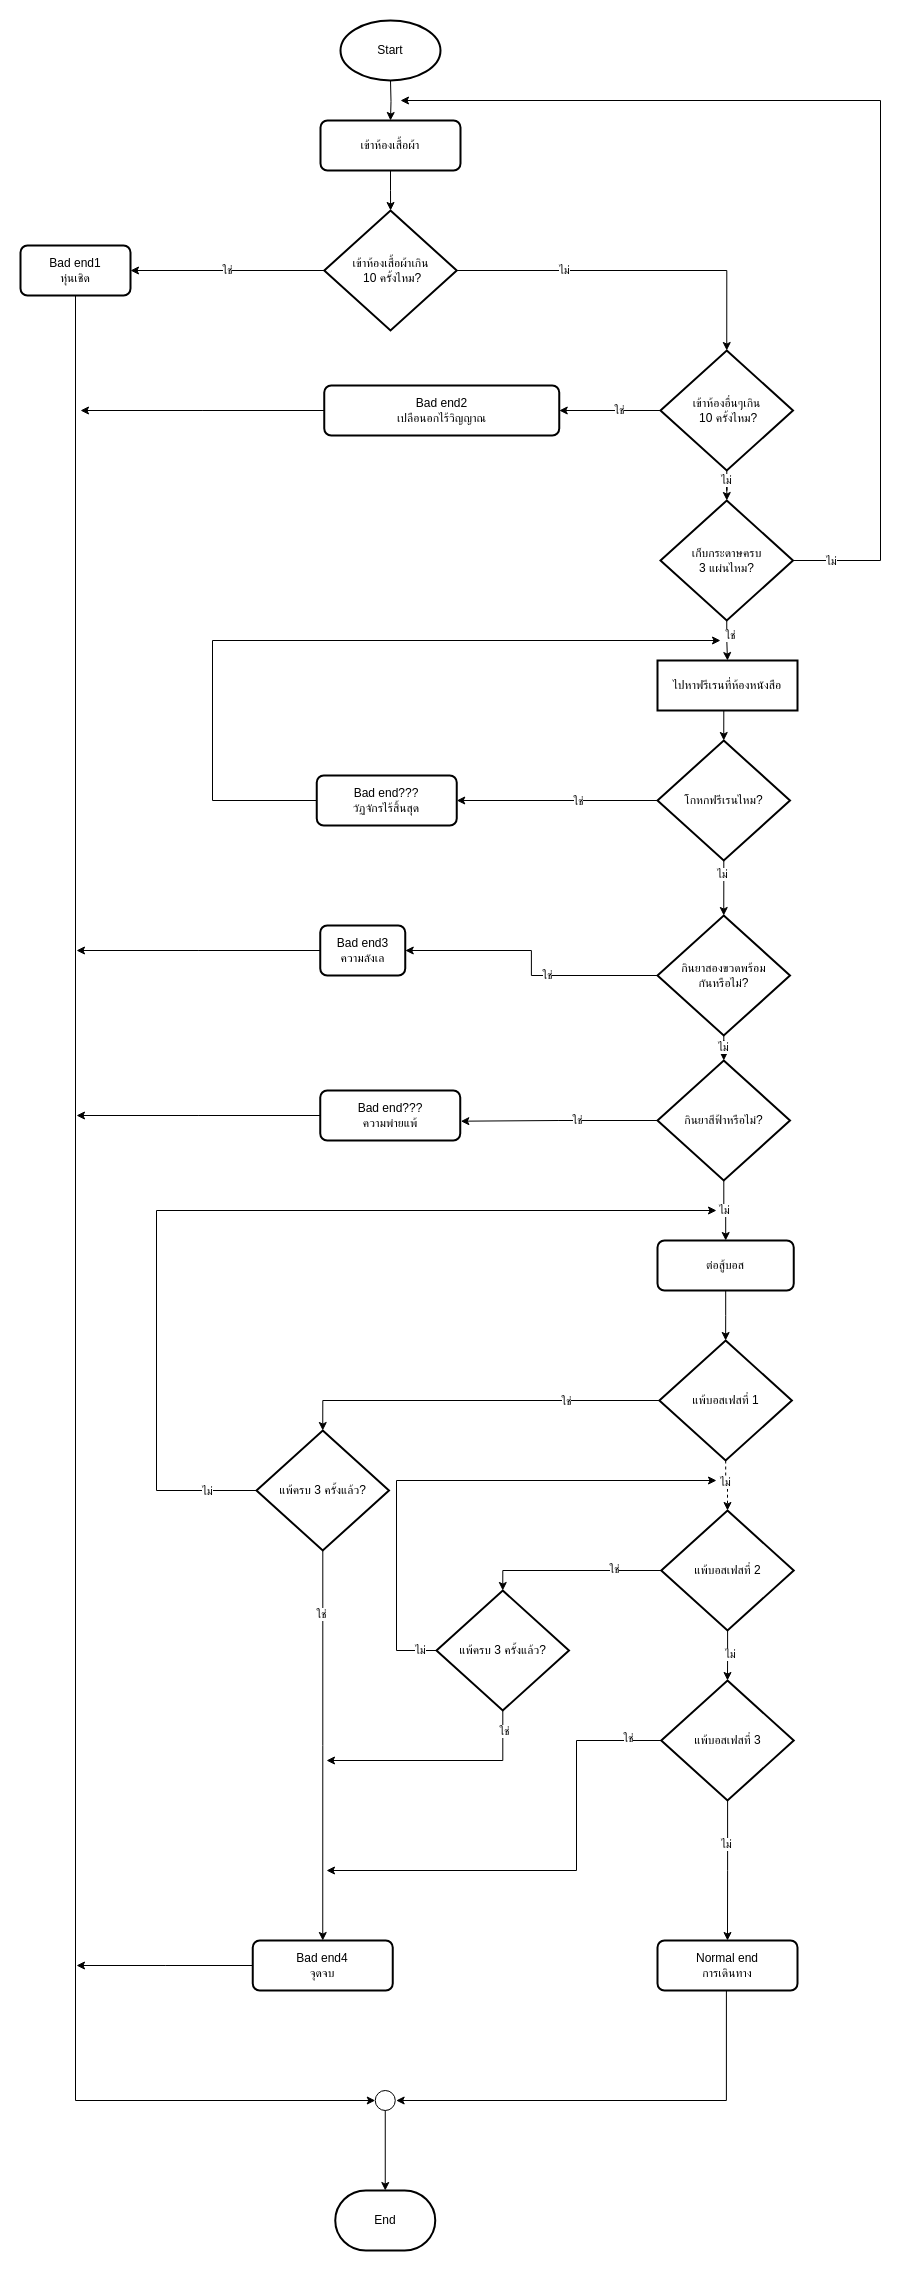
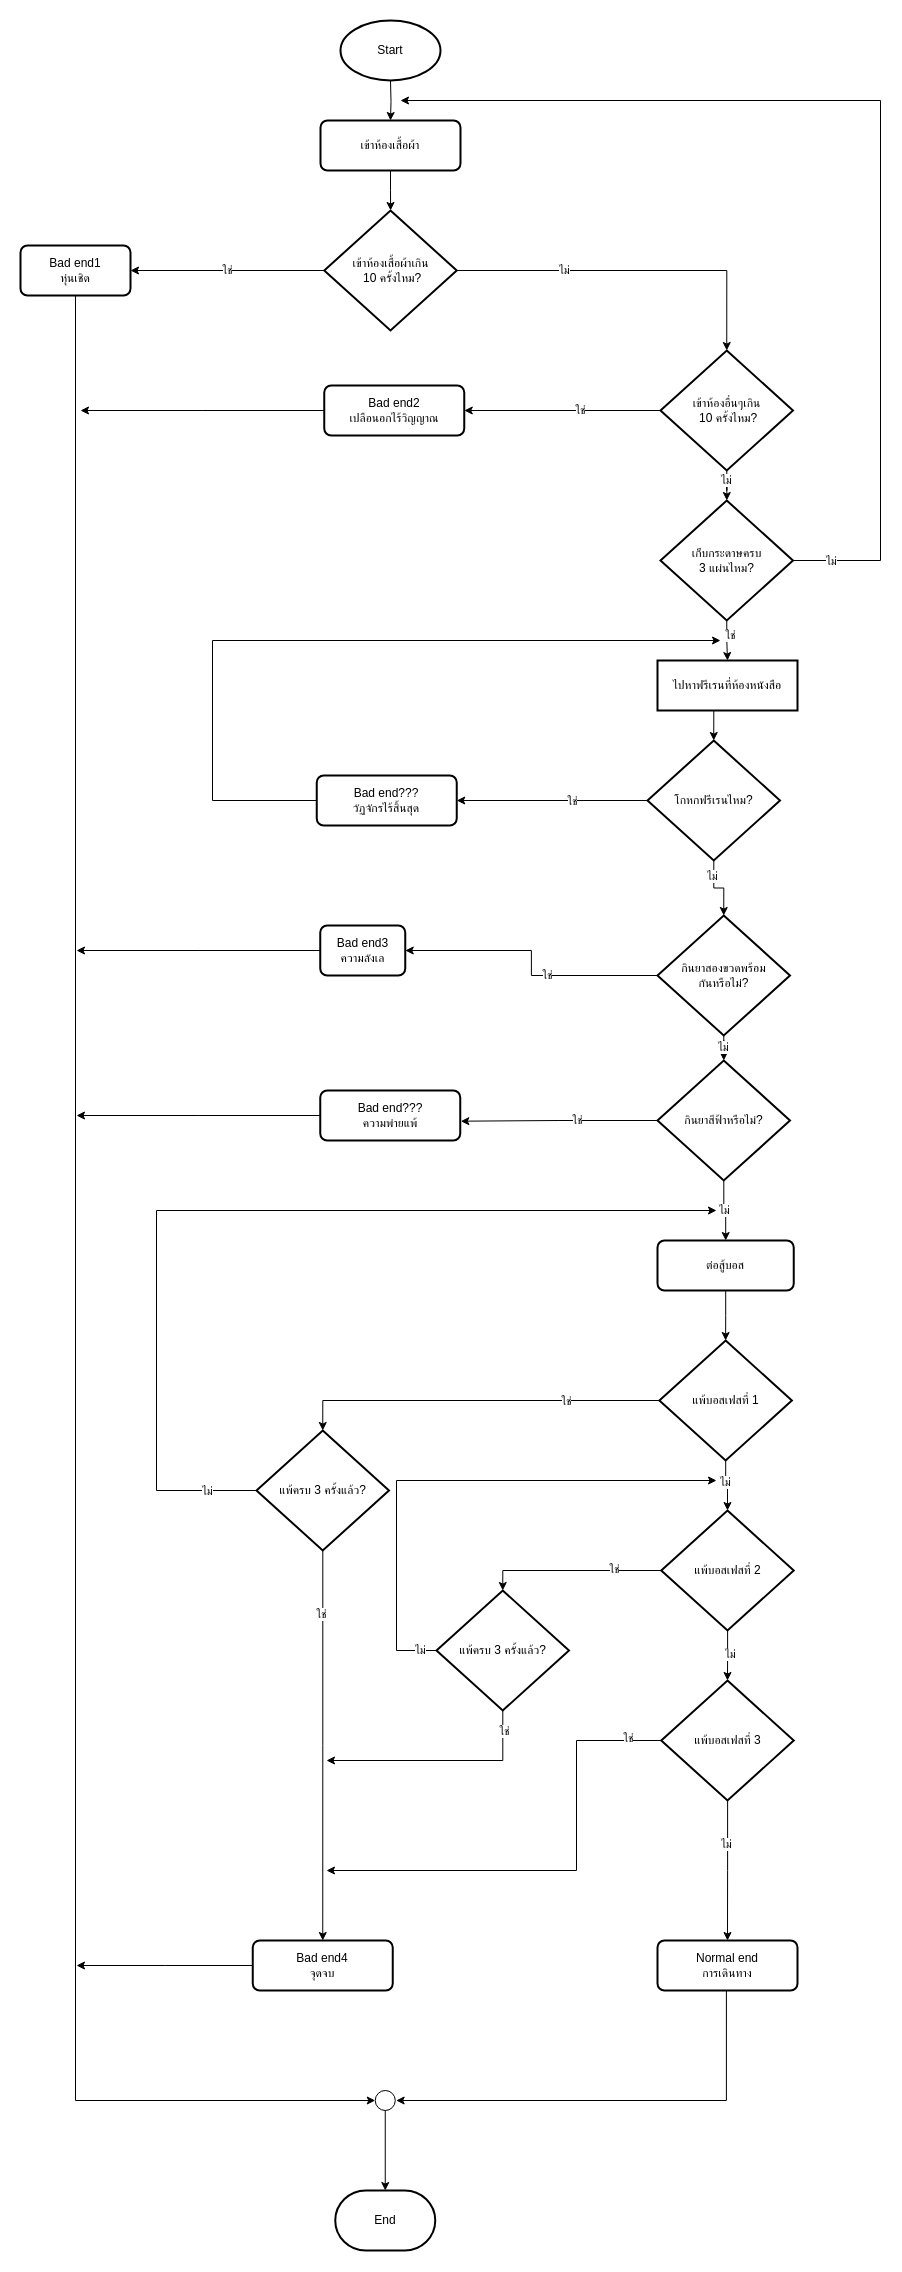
node "Bad end2 เปลือนอกไร้วิญญาณ": size 235x50 -> 140x50
node "โกหกฟรีเรนไหม?": moved (724, 801) -> (714, 801)
edge "แพ้บอสเฟสที่ 1" -> "แพ้บอสเฟสที่ 2": style dashed -> solid
